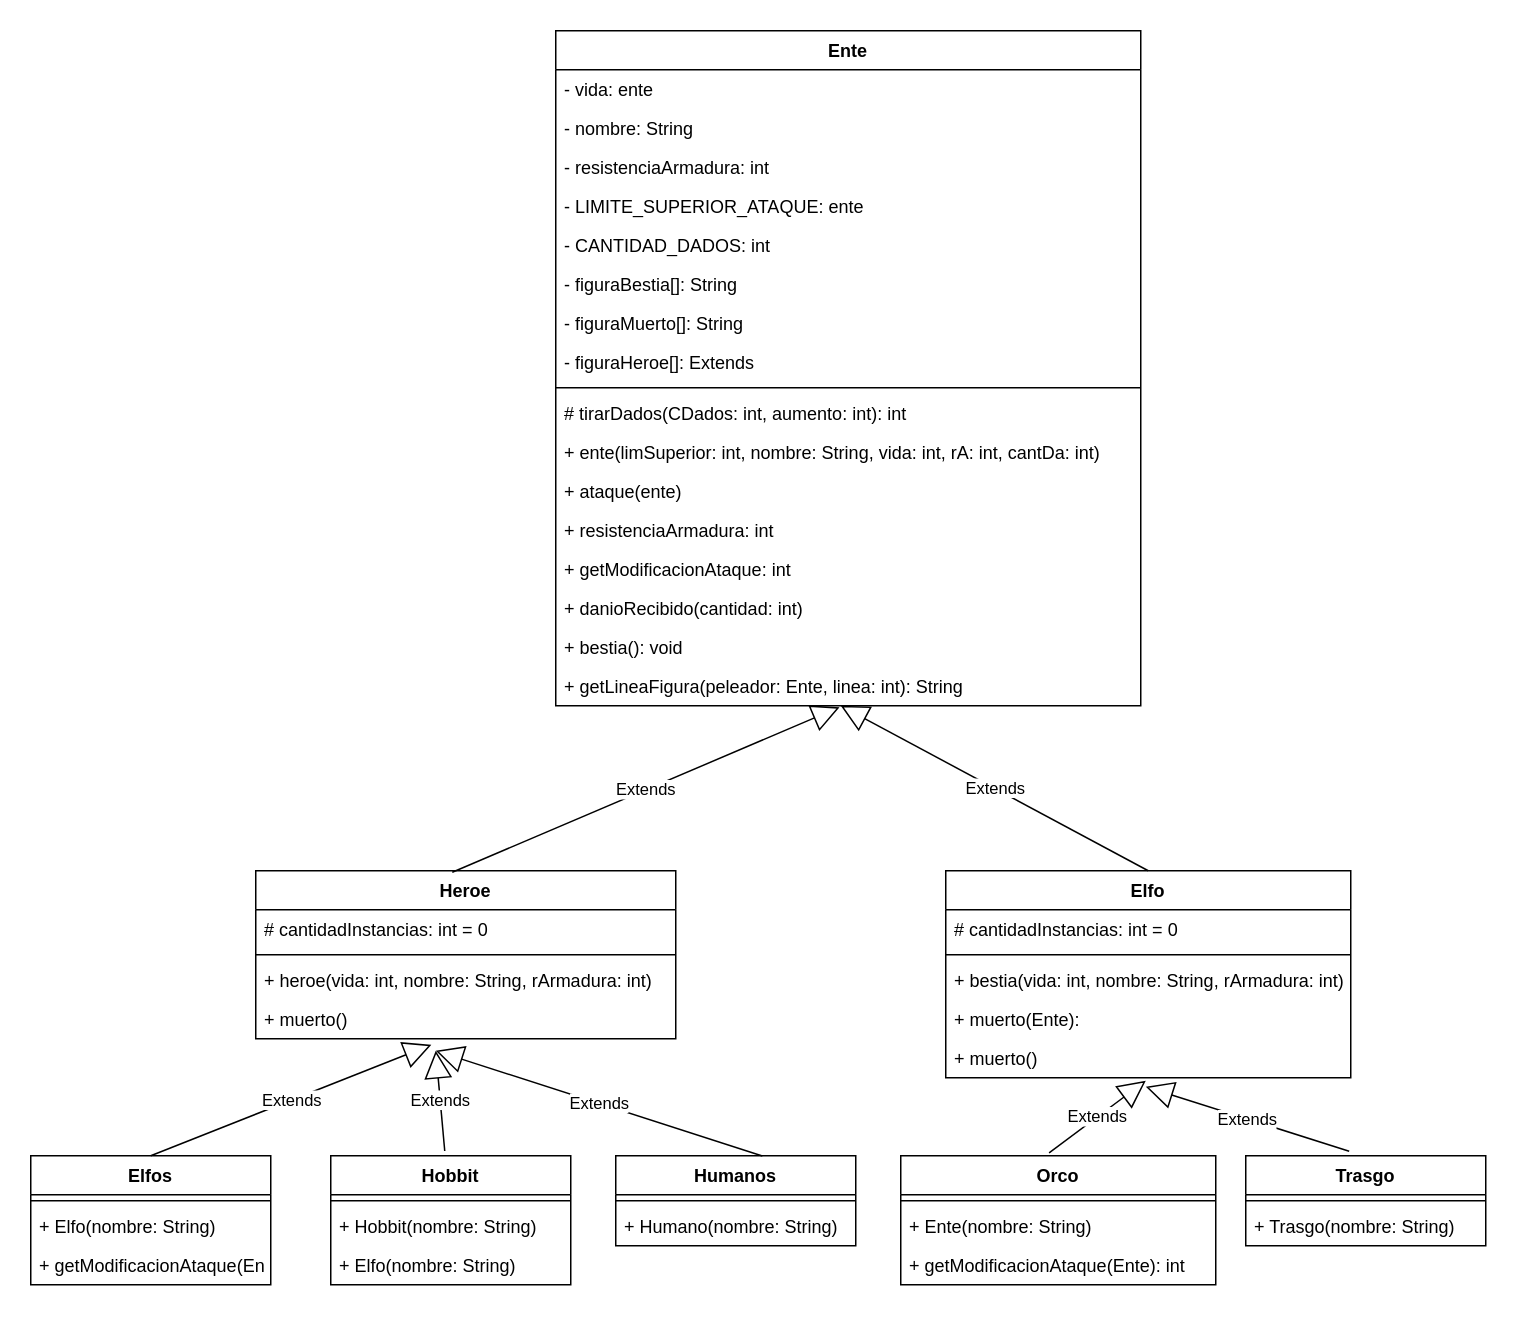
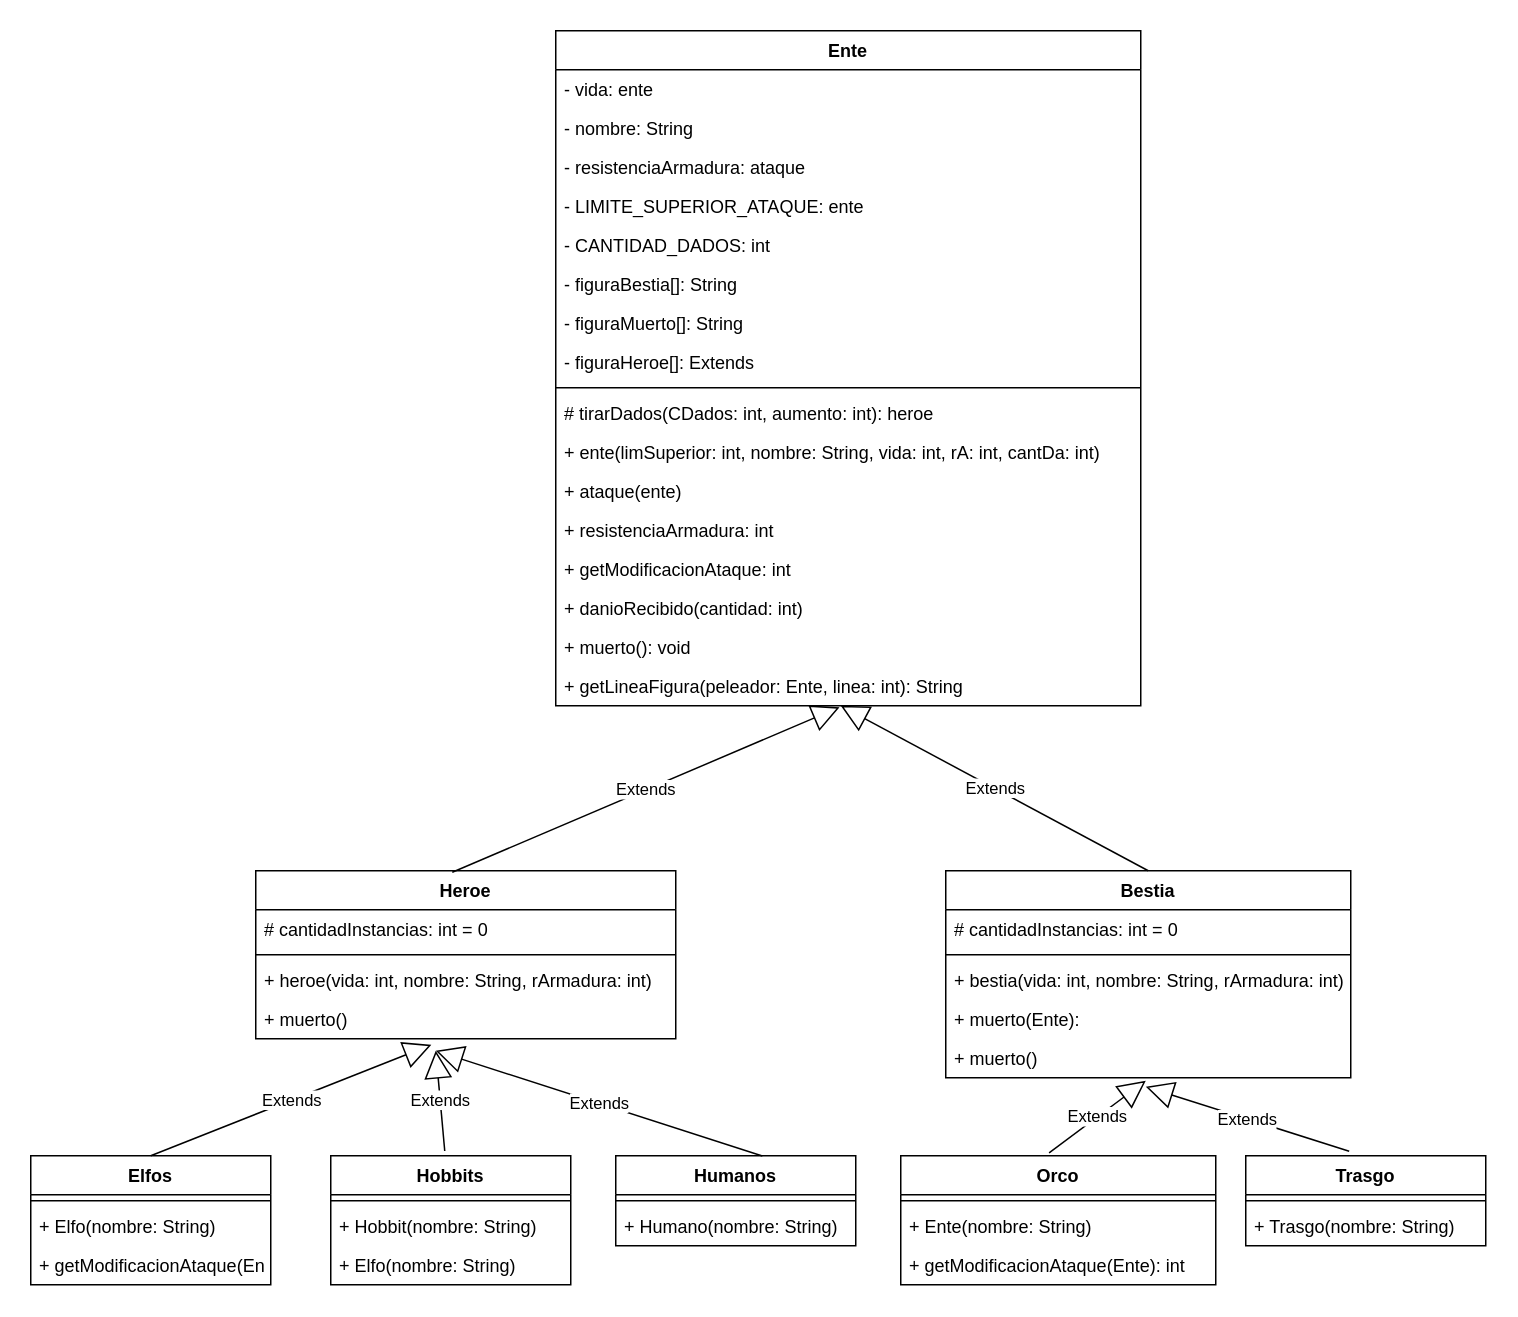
node "- resistenciaArmadura: int": label "- resistenciaArmadura: int" -> "- resistenciaArmadura: ataque"
node "# tirarDados(CDados: int, aumento: int): int": label "# tirarDados(CDados: int, aumento: int): int" -> "# tirarDados(CDados: int, aumento: int): heroe"
node "+ bestia(): void": label "+ bestia(): void" -> "+ muerto(): void"
node "Elfo": label "Elfo" -> "Bestia"
node "Hobbit": label "Hobbit" -> "Hobbits"
